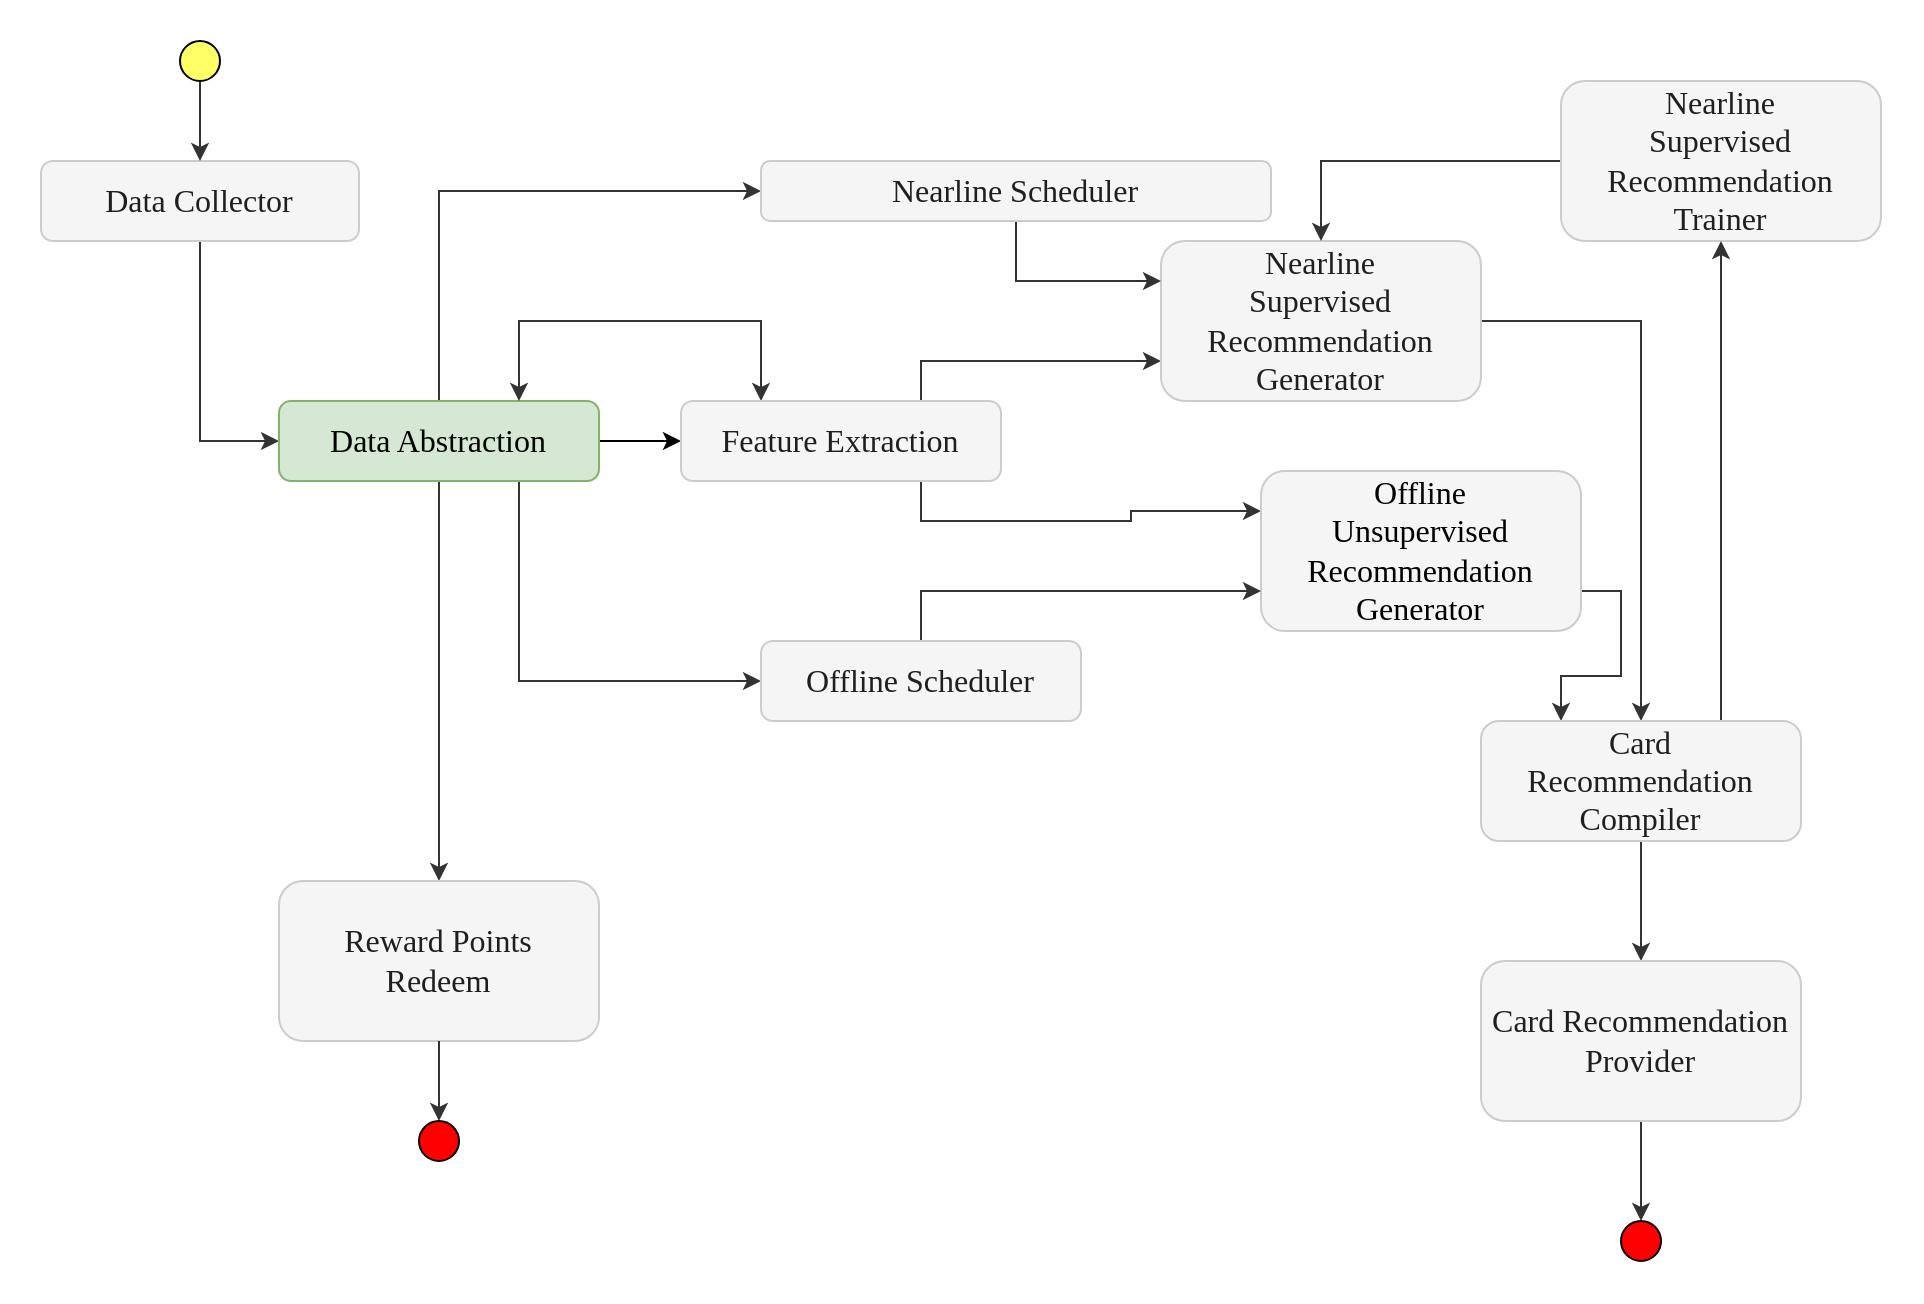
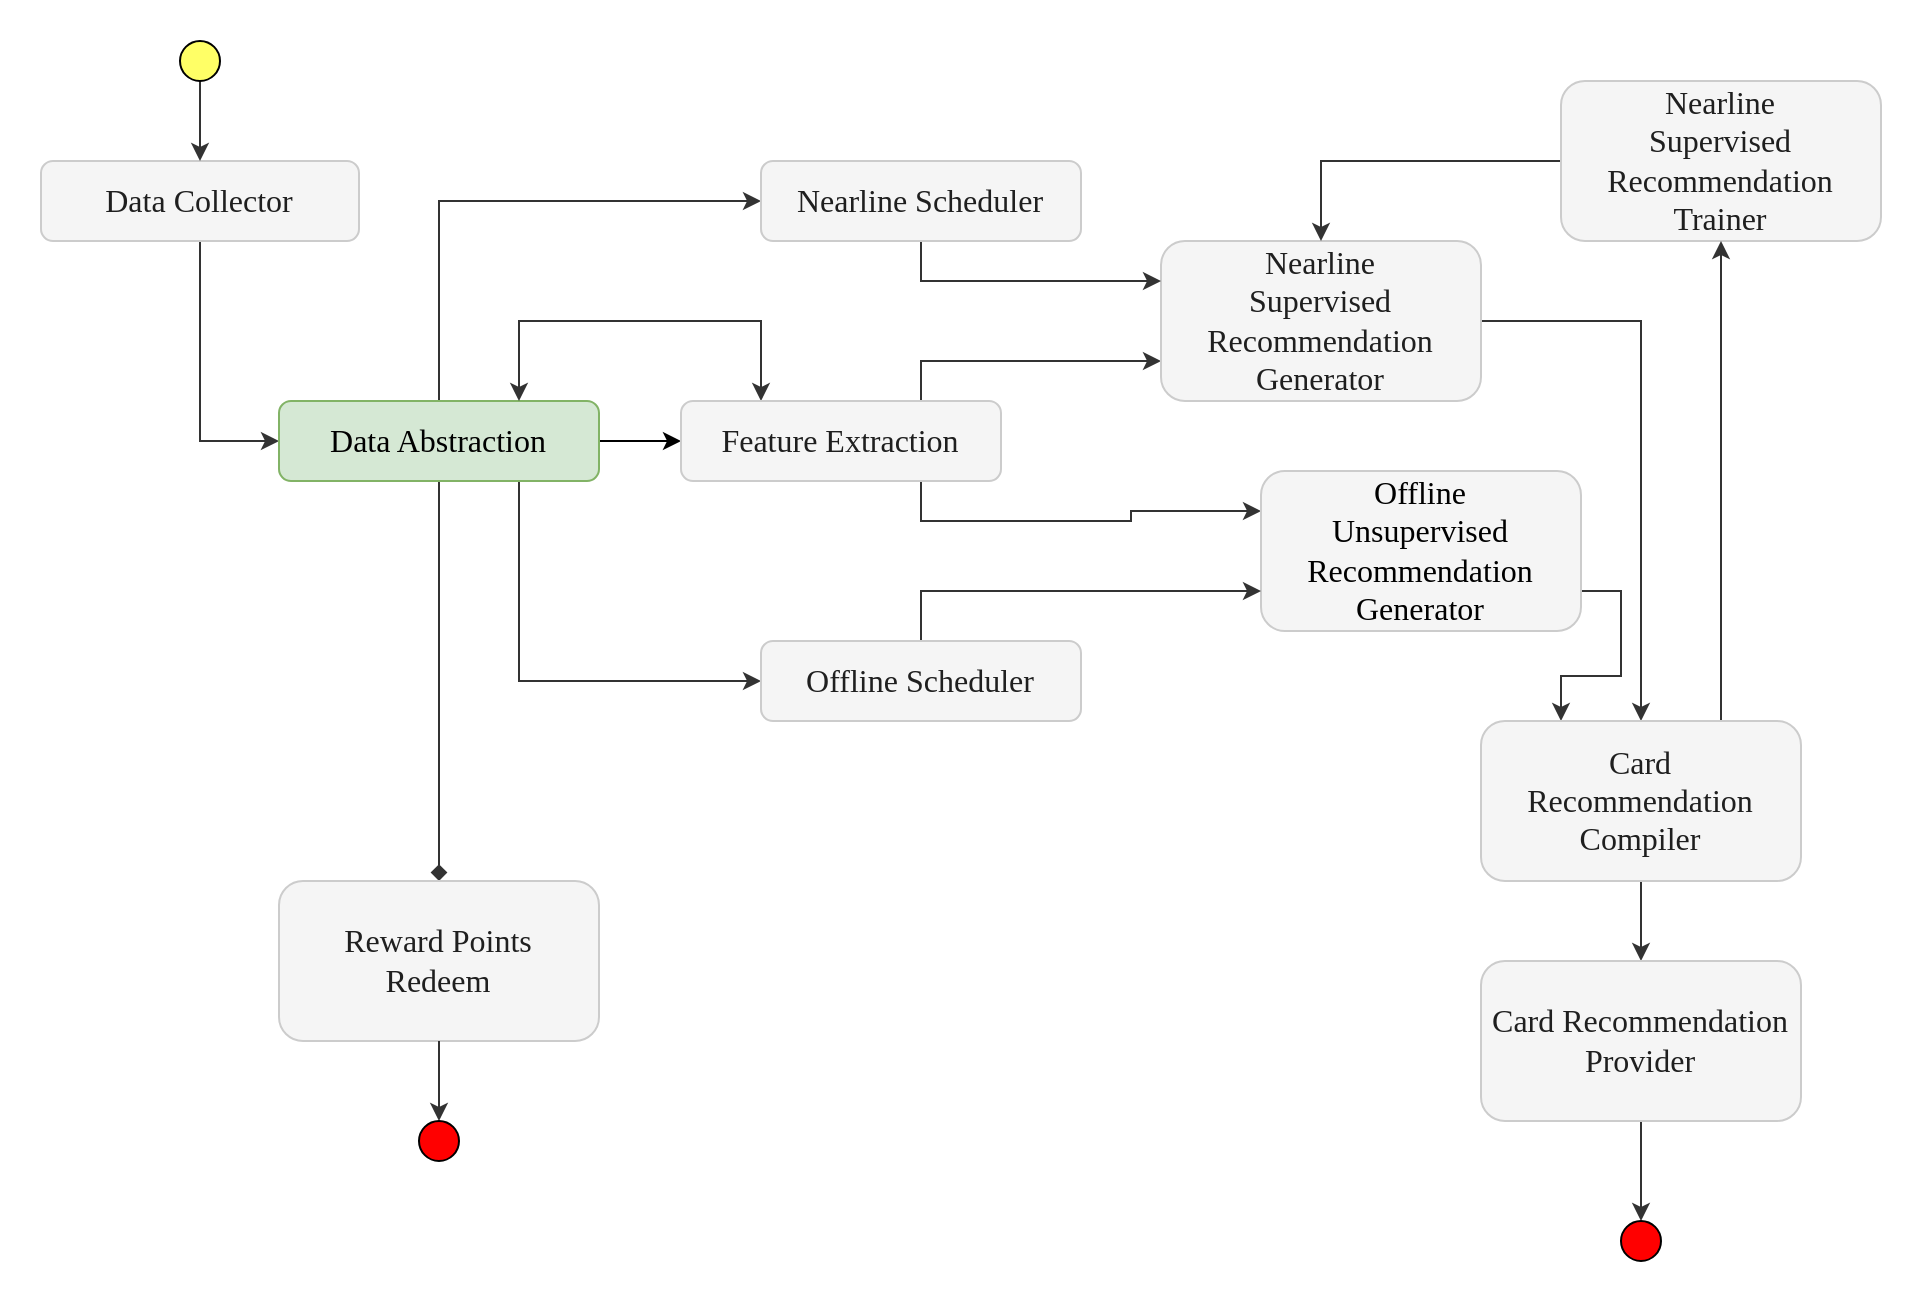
node "Nearline Scheduler": size 510x60 -> 320x80
node "Card Recommendation Compiler": size 320x120 -> 320x160
edge "Data Abstraction" -> "Reward Points Redeem": arrowhead classic -> diamond
